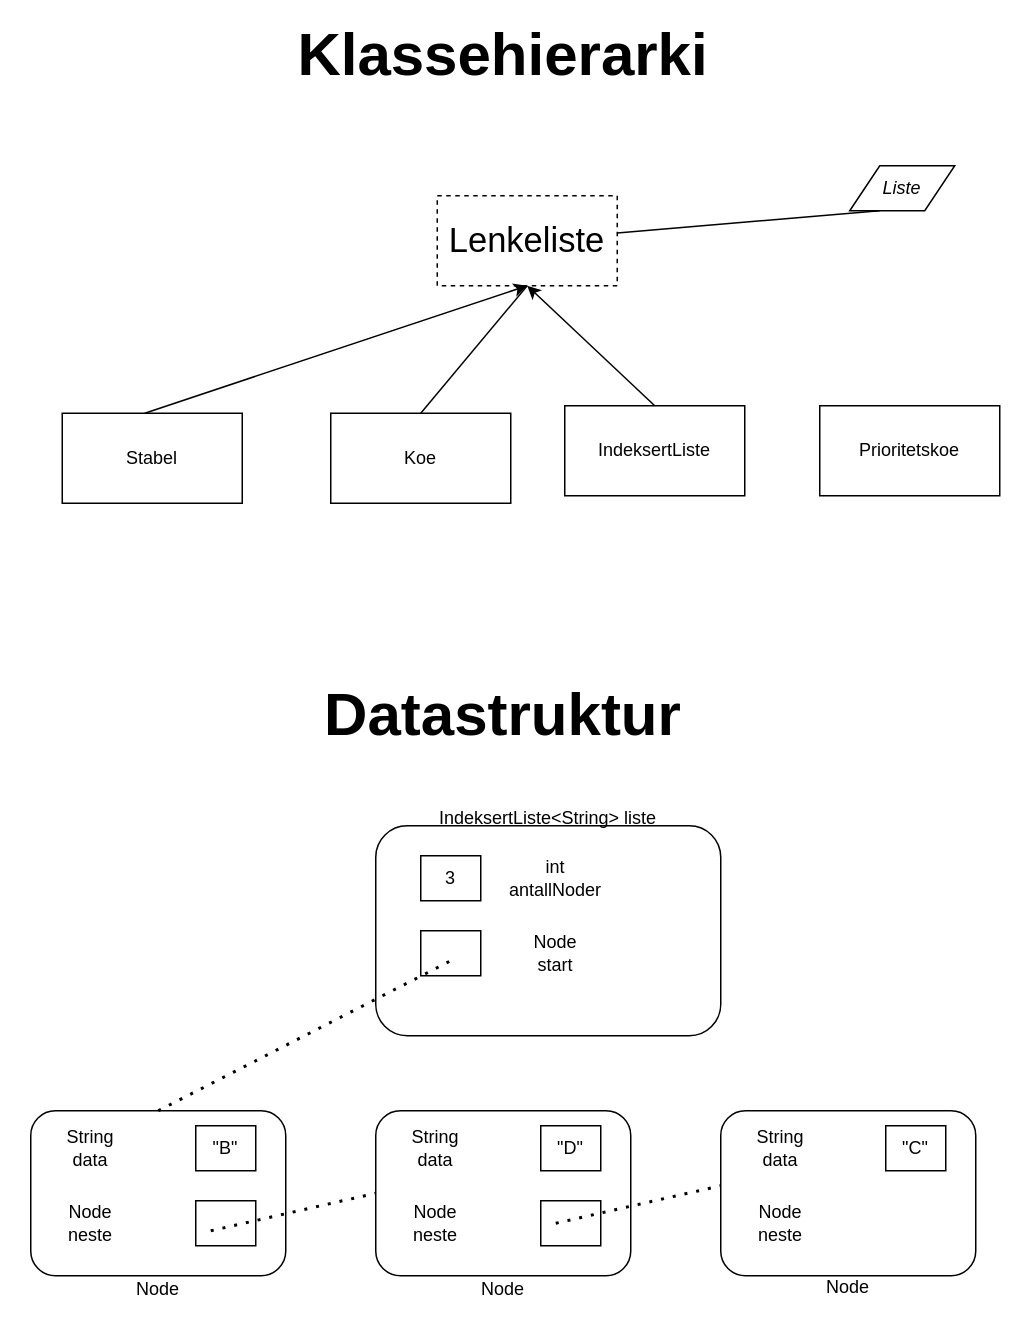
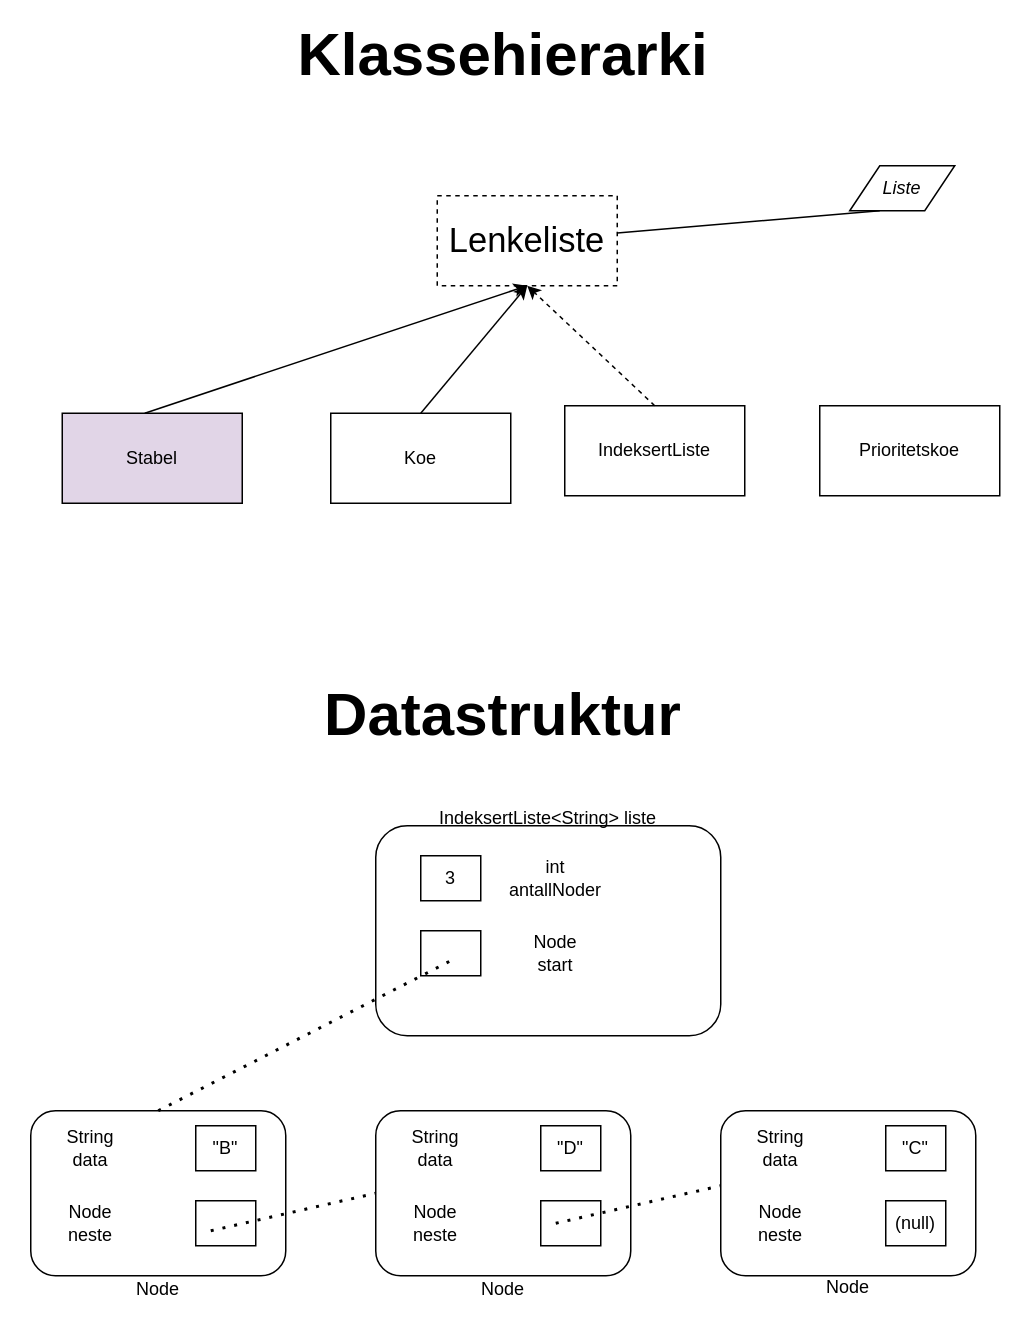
edge "Lenkeliste" -- "Koe": arrowhead none -> classic
edge "IndeksertListe" -> "Lenkeliste": style solid -> dashed
node "Stabel": fillcolor #ffffff -> #e1d5e7
node "(null)": added
